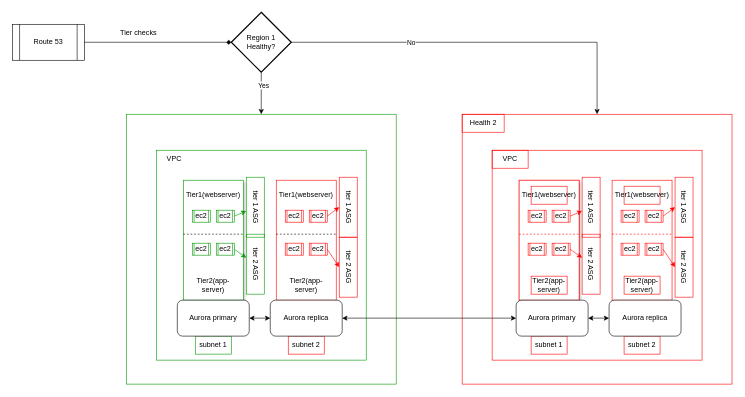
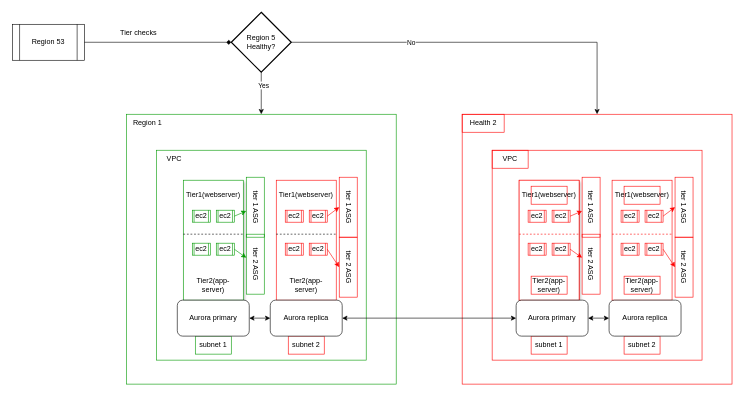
node "Route 53": label "Route 53" -> "Region 53"
node "Region 1 Healthy?": label "Region 1 Healthy?" -> "Region 5 Healthy?"
node "Region 1": added
